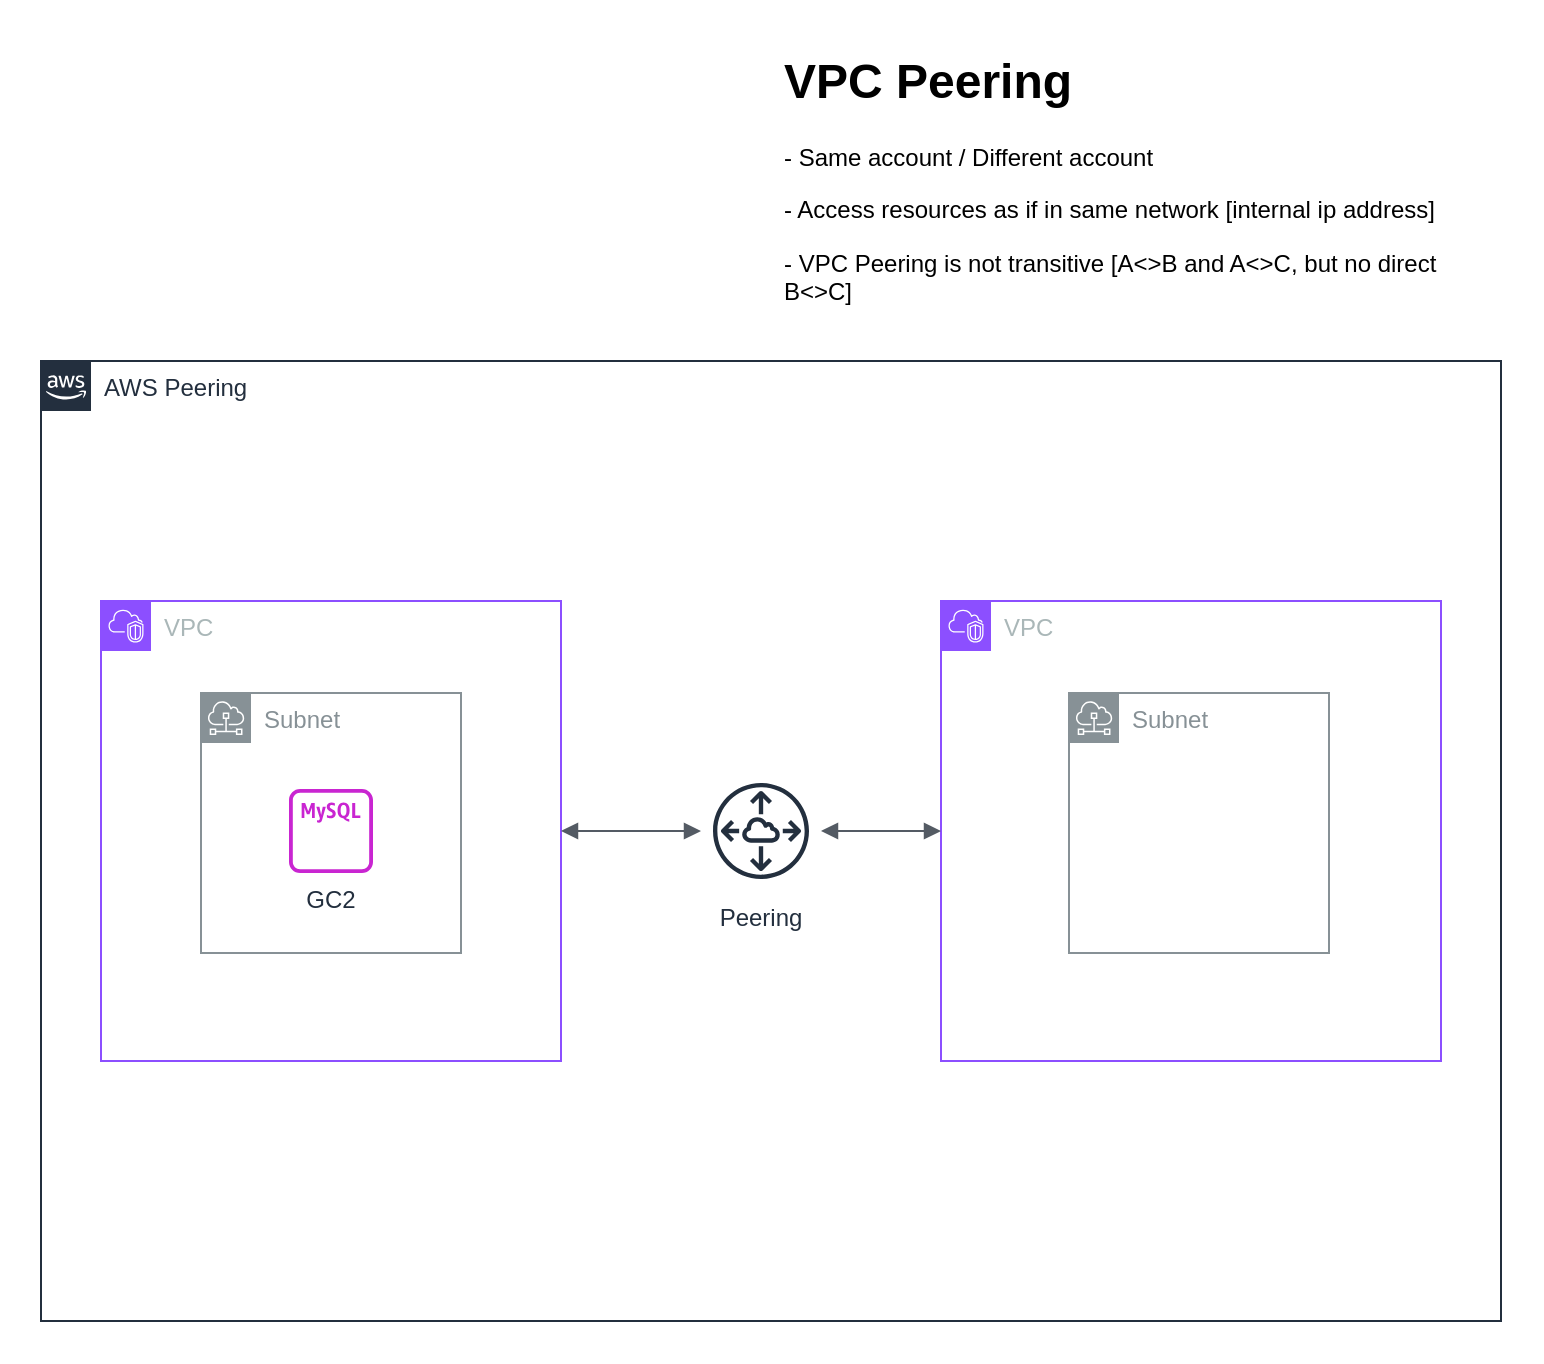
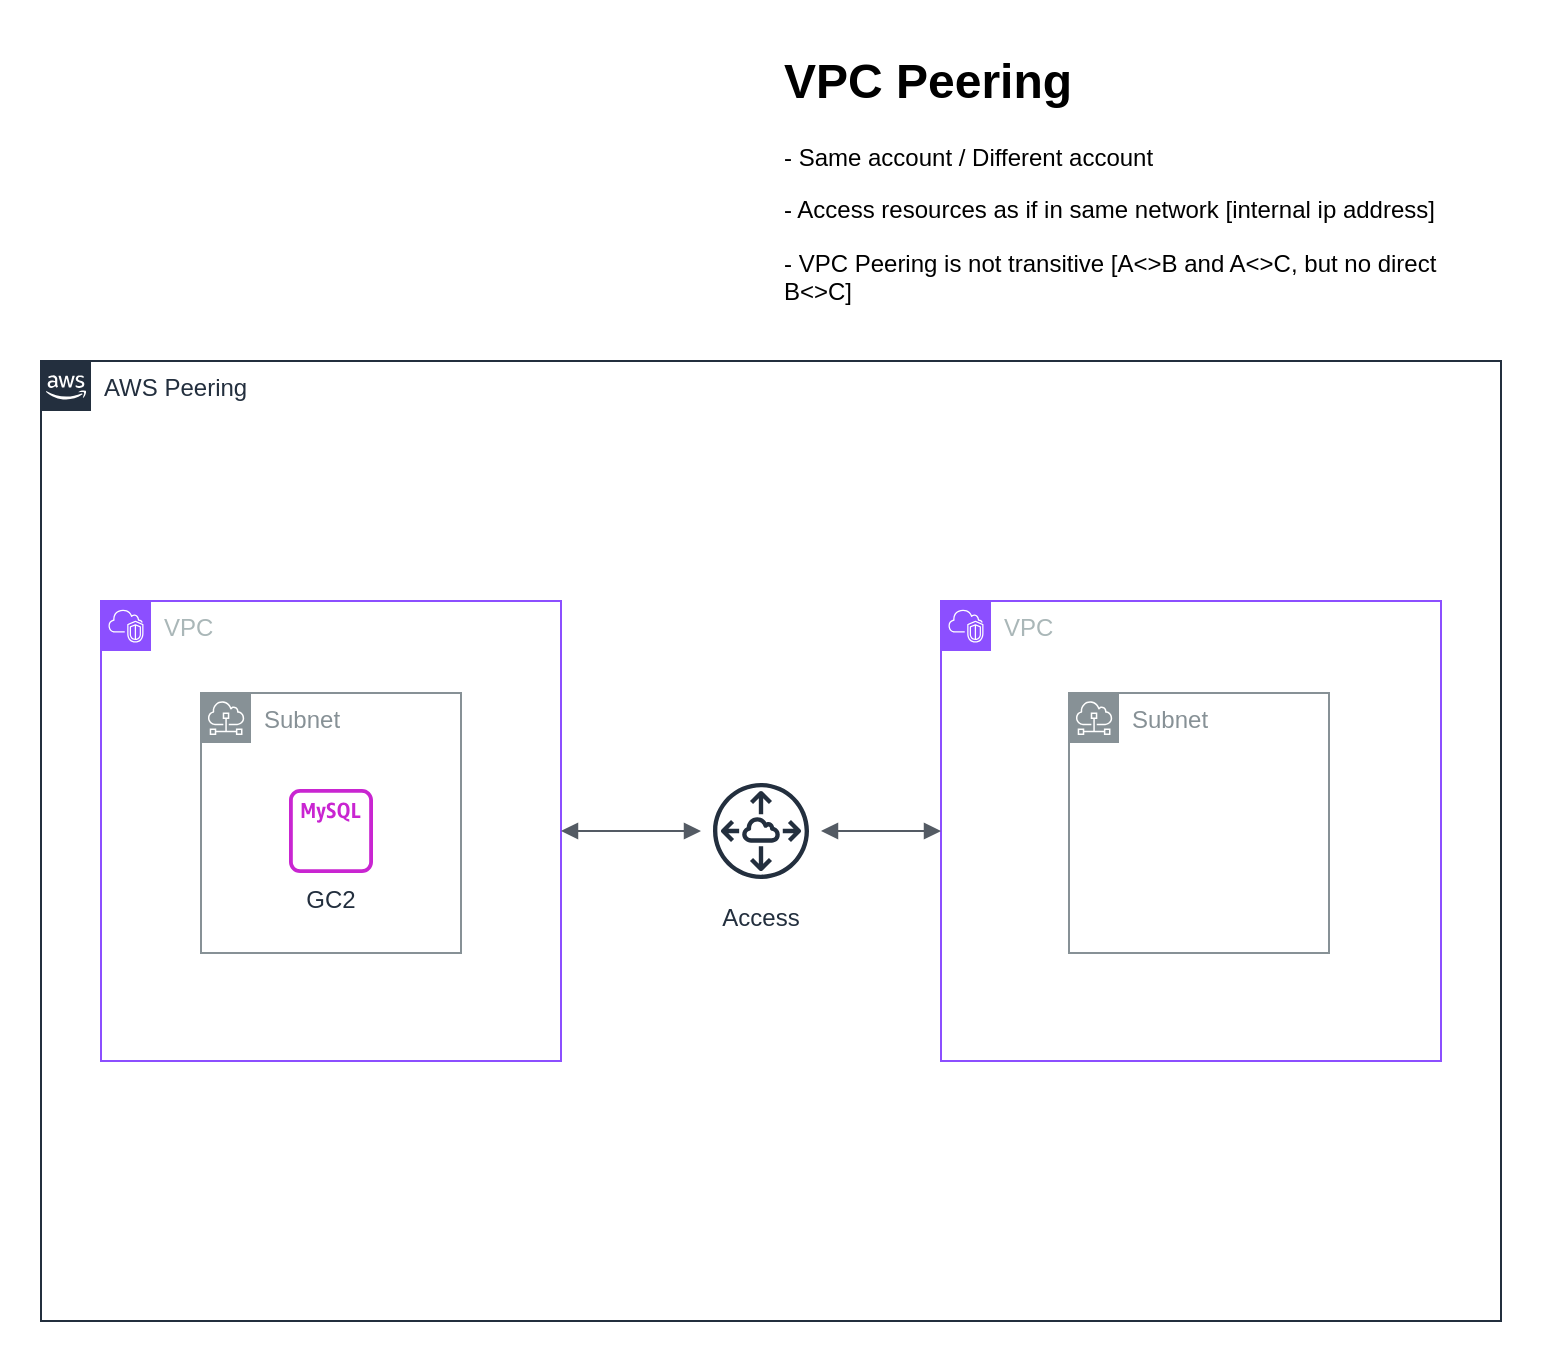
node "Peering": label "Peering" -> "Access"
